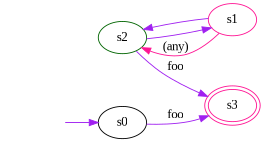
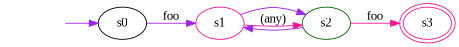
edge "s2" -> "s3": color purple -> deeppink
edge "s0" -> "s3": now "s0" -> "s1"
